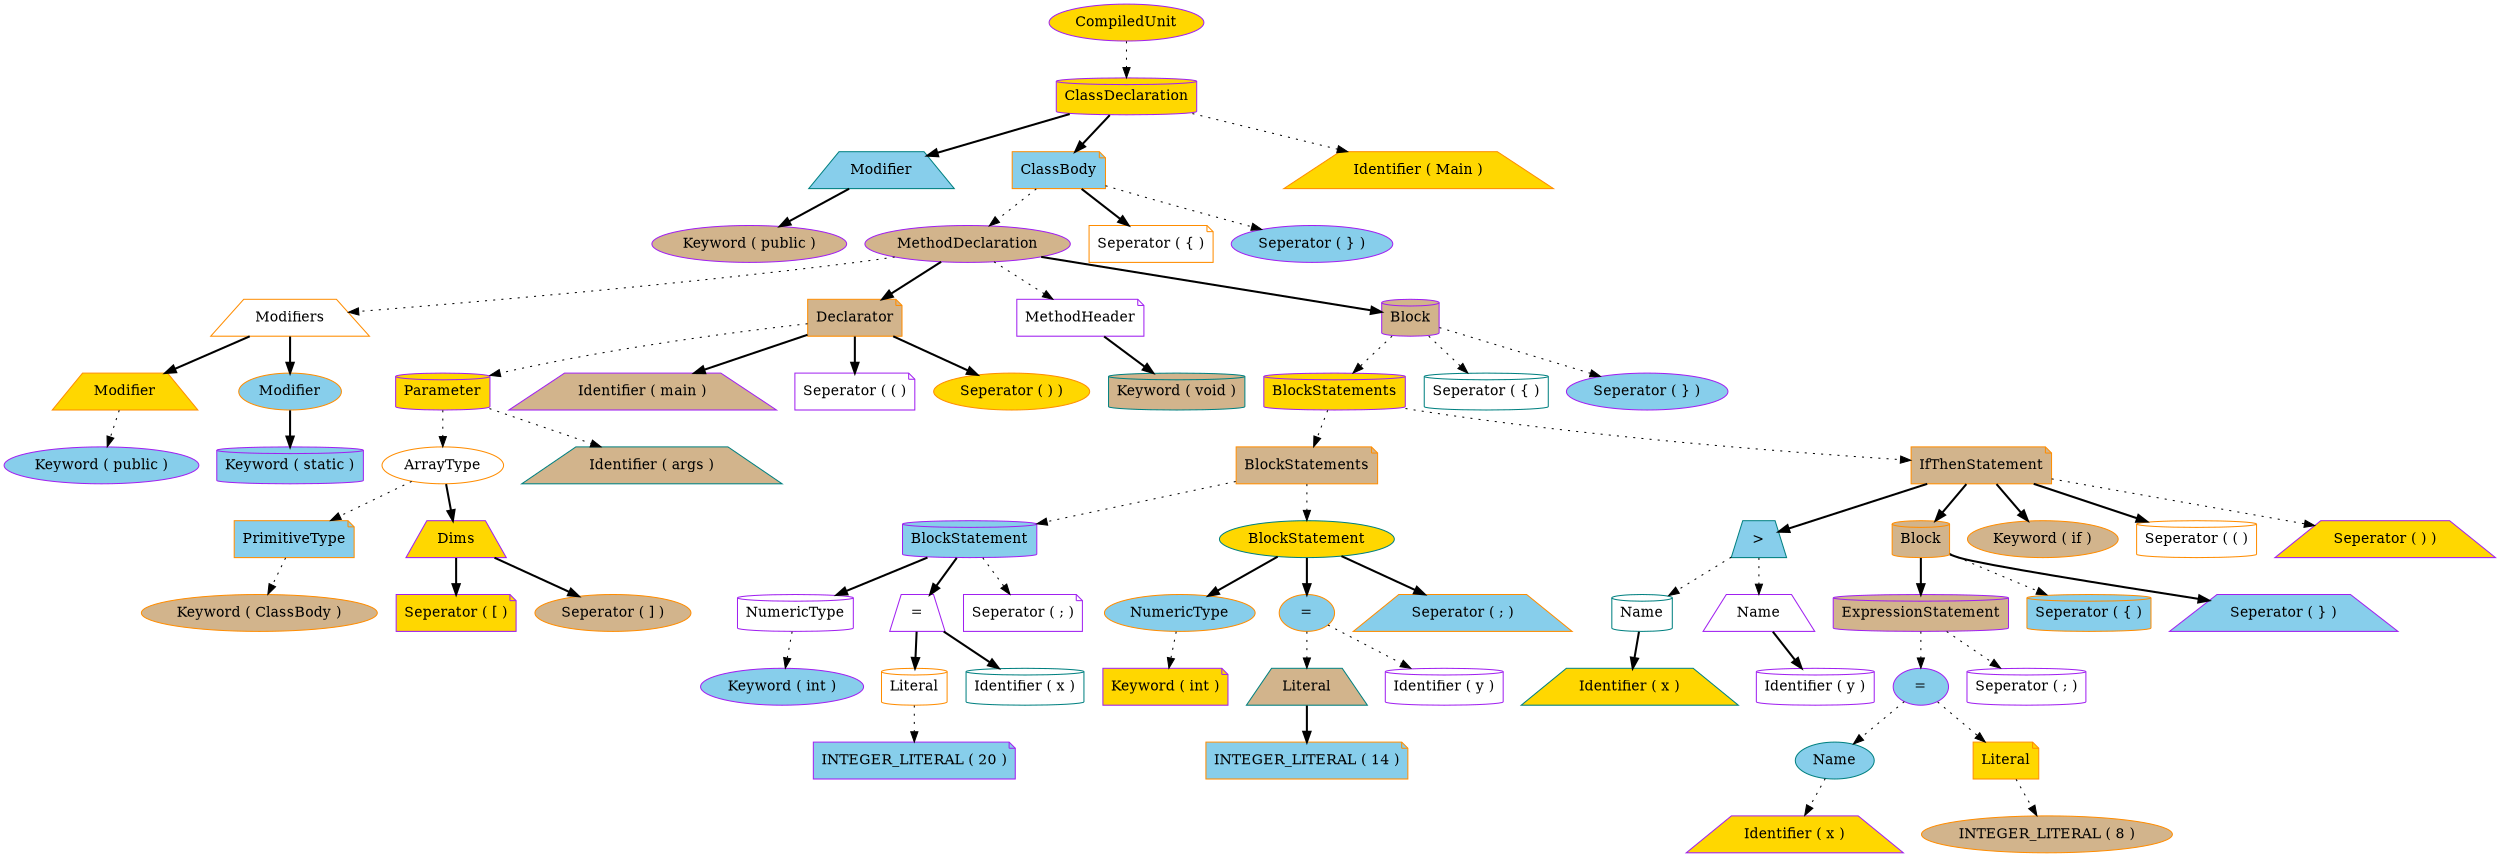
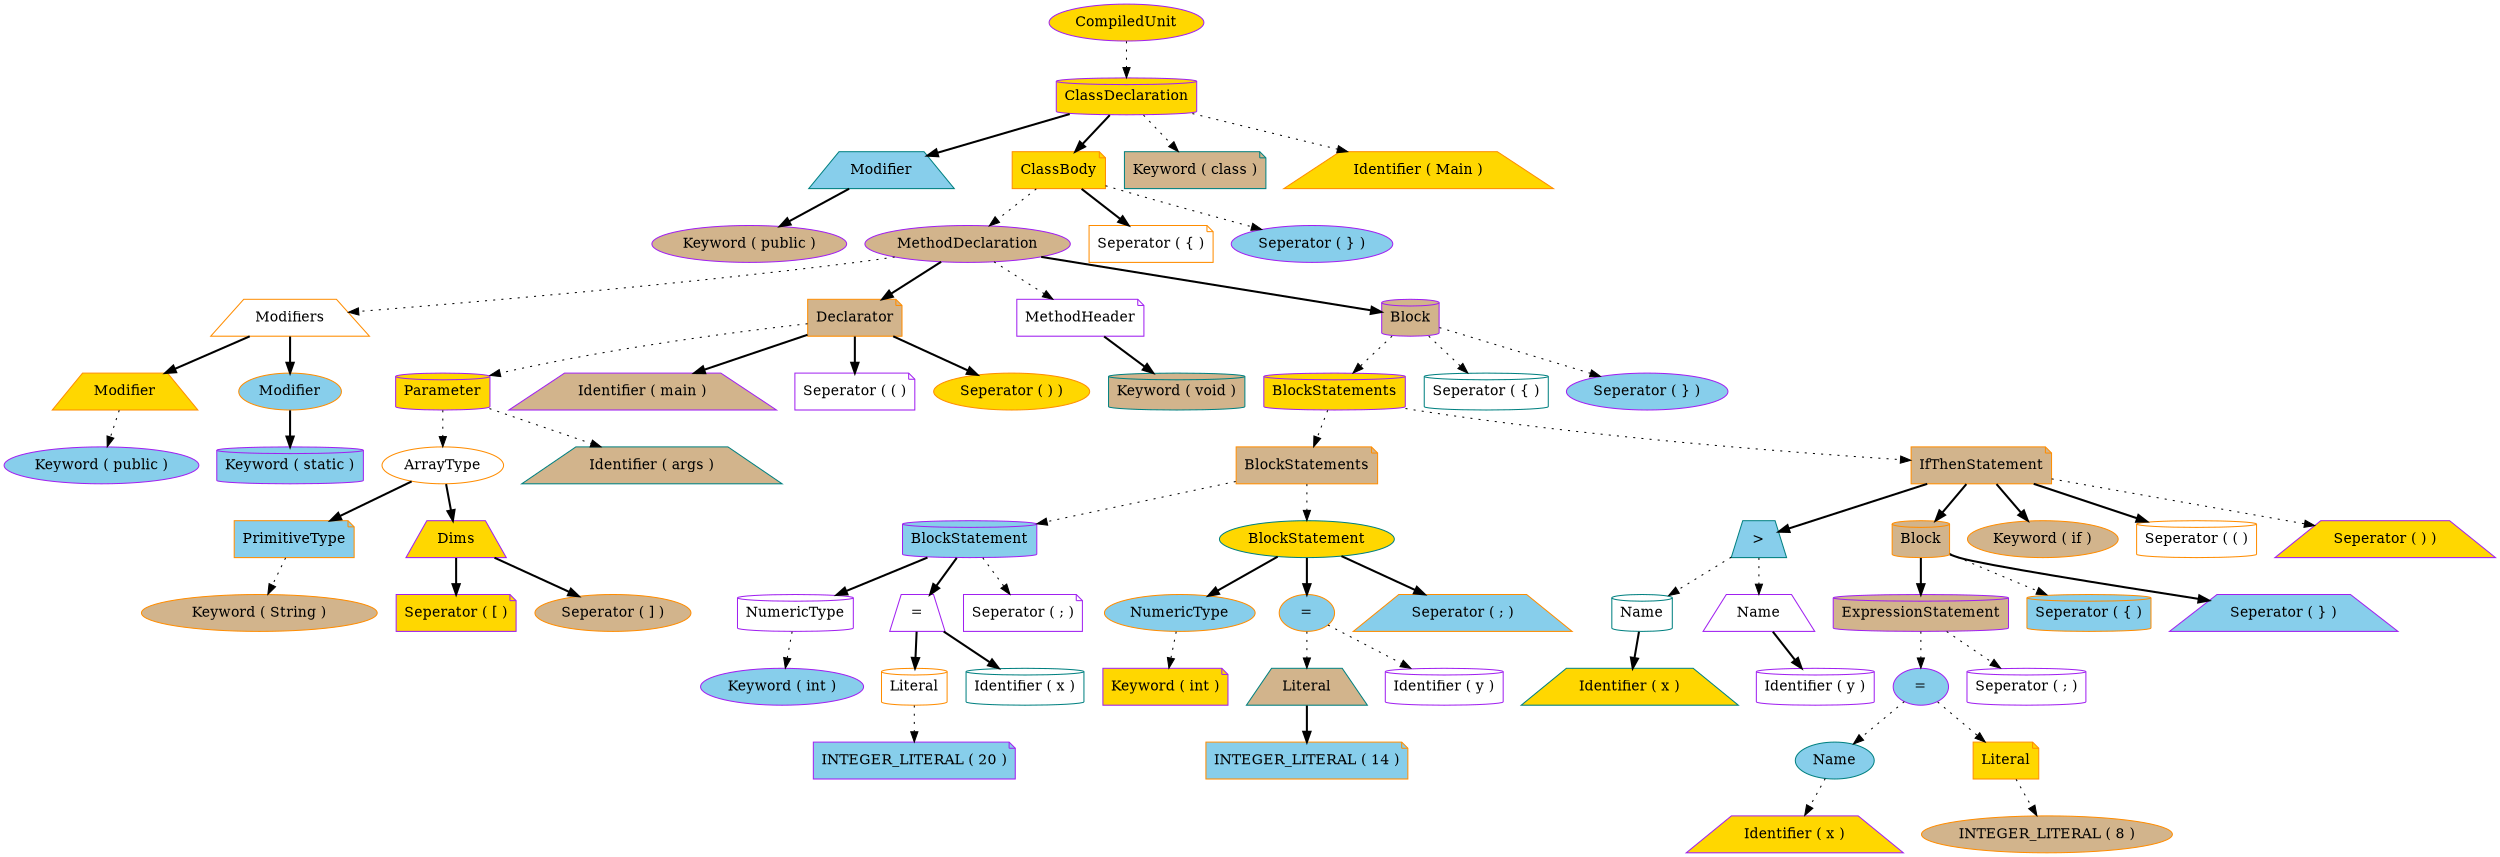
node "ClassBody": fillcolor skyblue -> gold
node "Keyword ( class )": added
edge "ArrayType" -> "PrimitiveType": style dotted -> bold
node "Keyword ( ClassBody )": label "Keyword ( ClassBody )" -> "Keyword ( String )"
